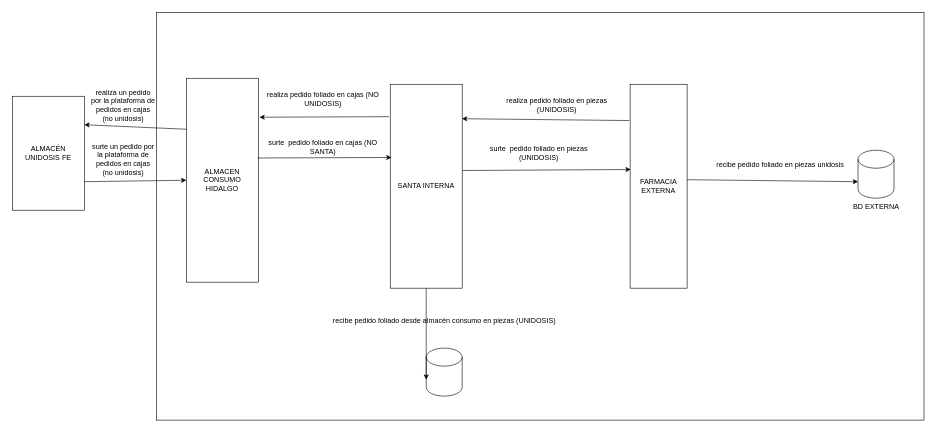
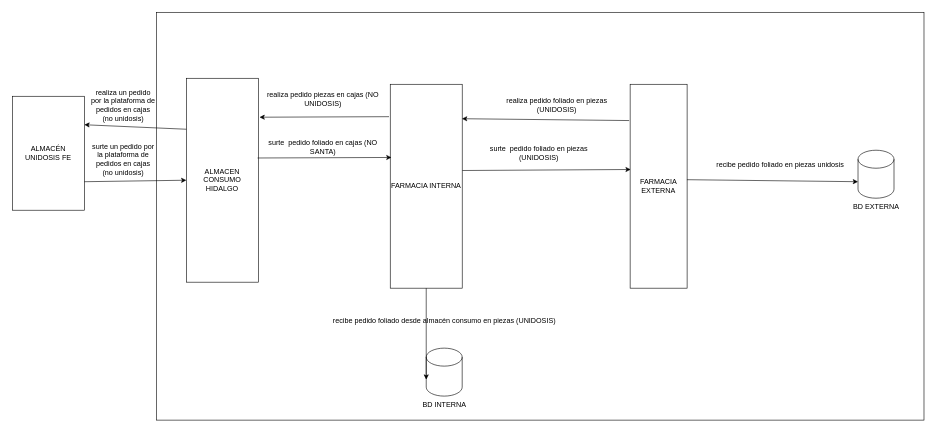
node "realiza pedido foliado en cajas (NO UNIDOSIS)": label "realiza pedido foliado en cajas (NO UNIDOSIS)" -> "realiza pedido piezas en cajas (NO UNIDOSIS)"
node "SANTA INTERNA": label "SANTA INTERNA" -> "FARMACIA INTERNA"
node "BD INTERNA": added
